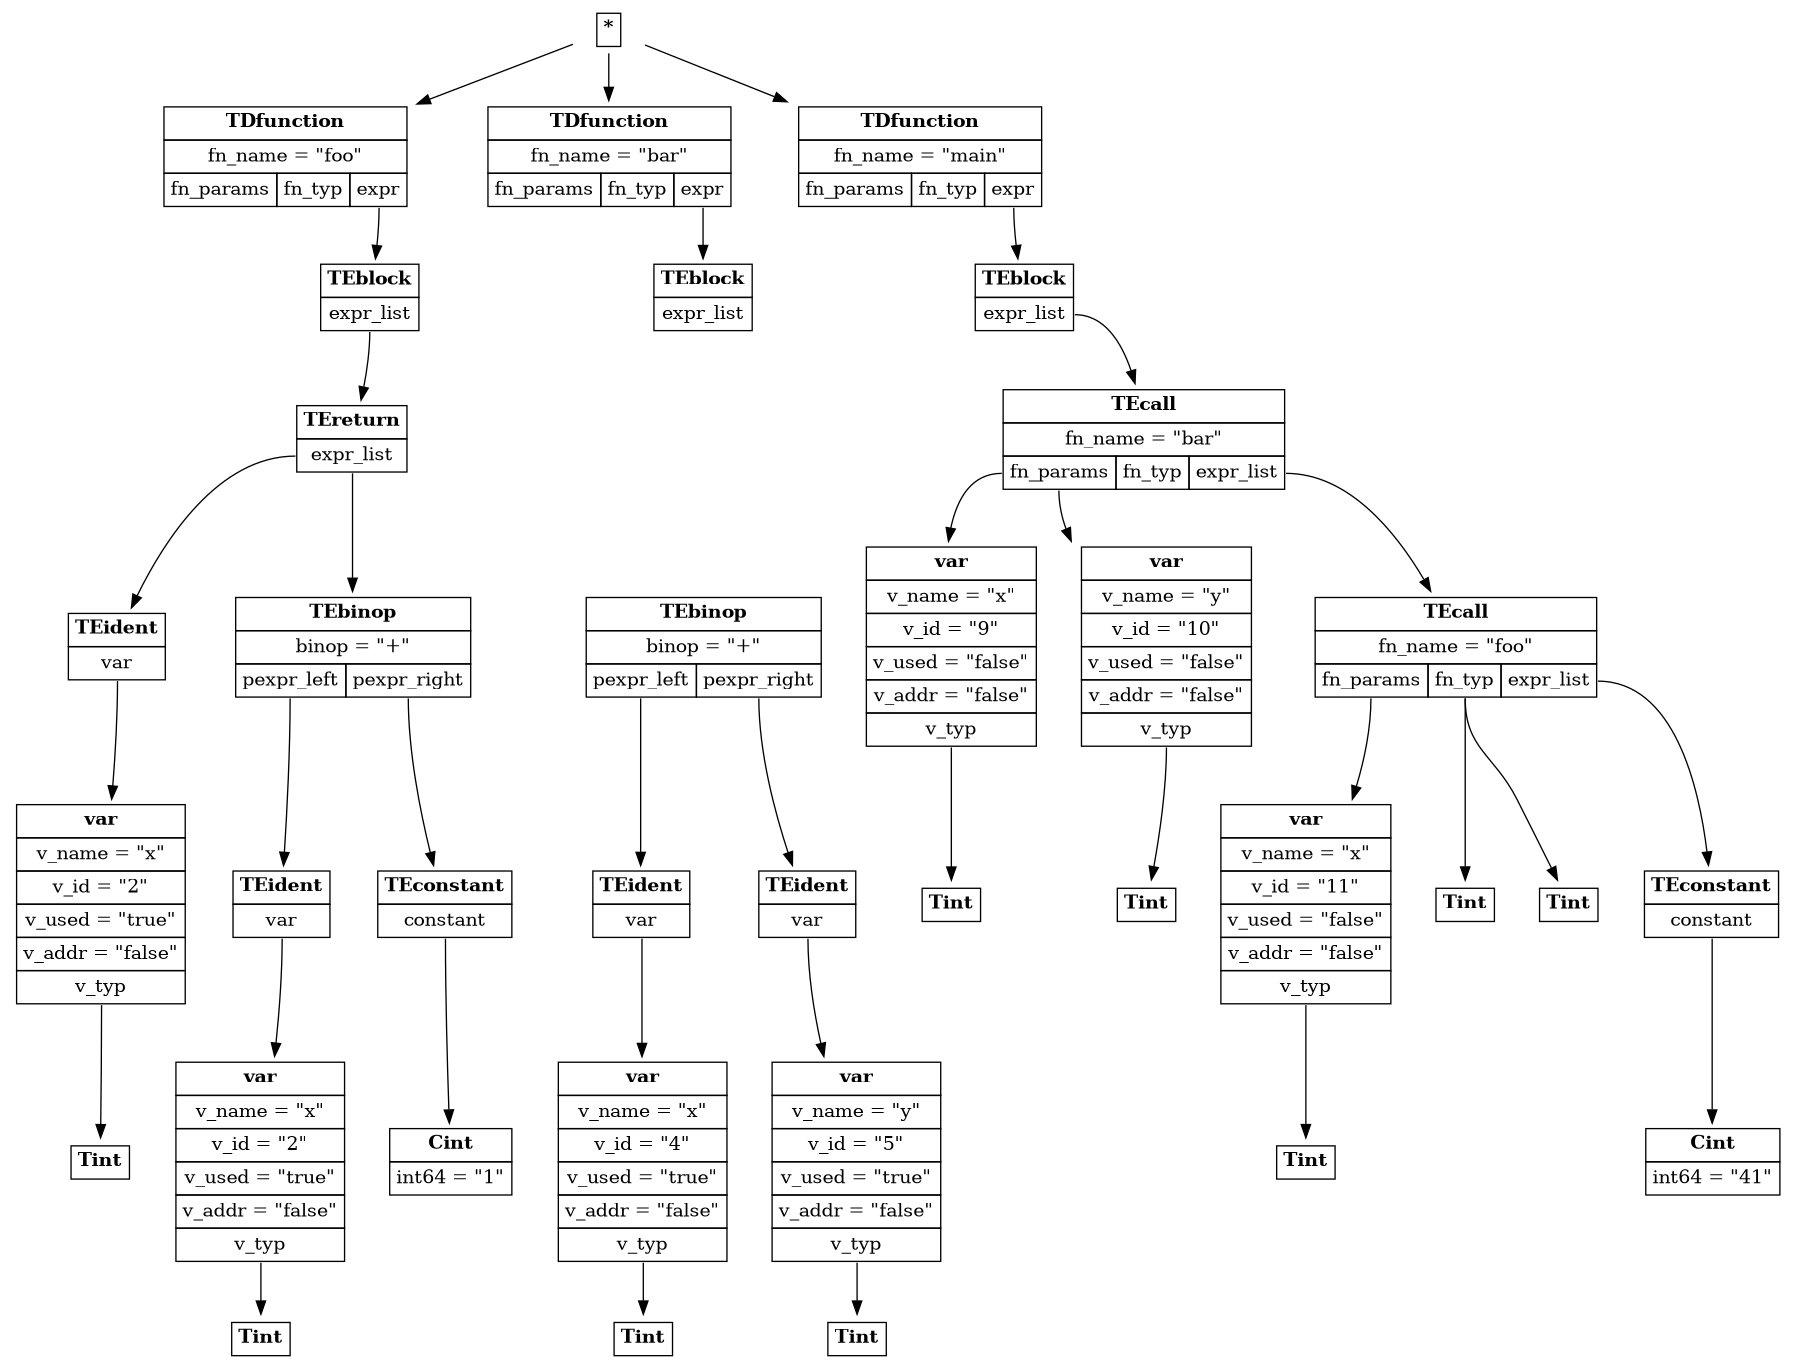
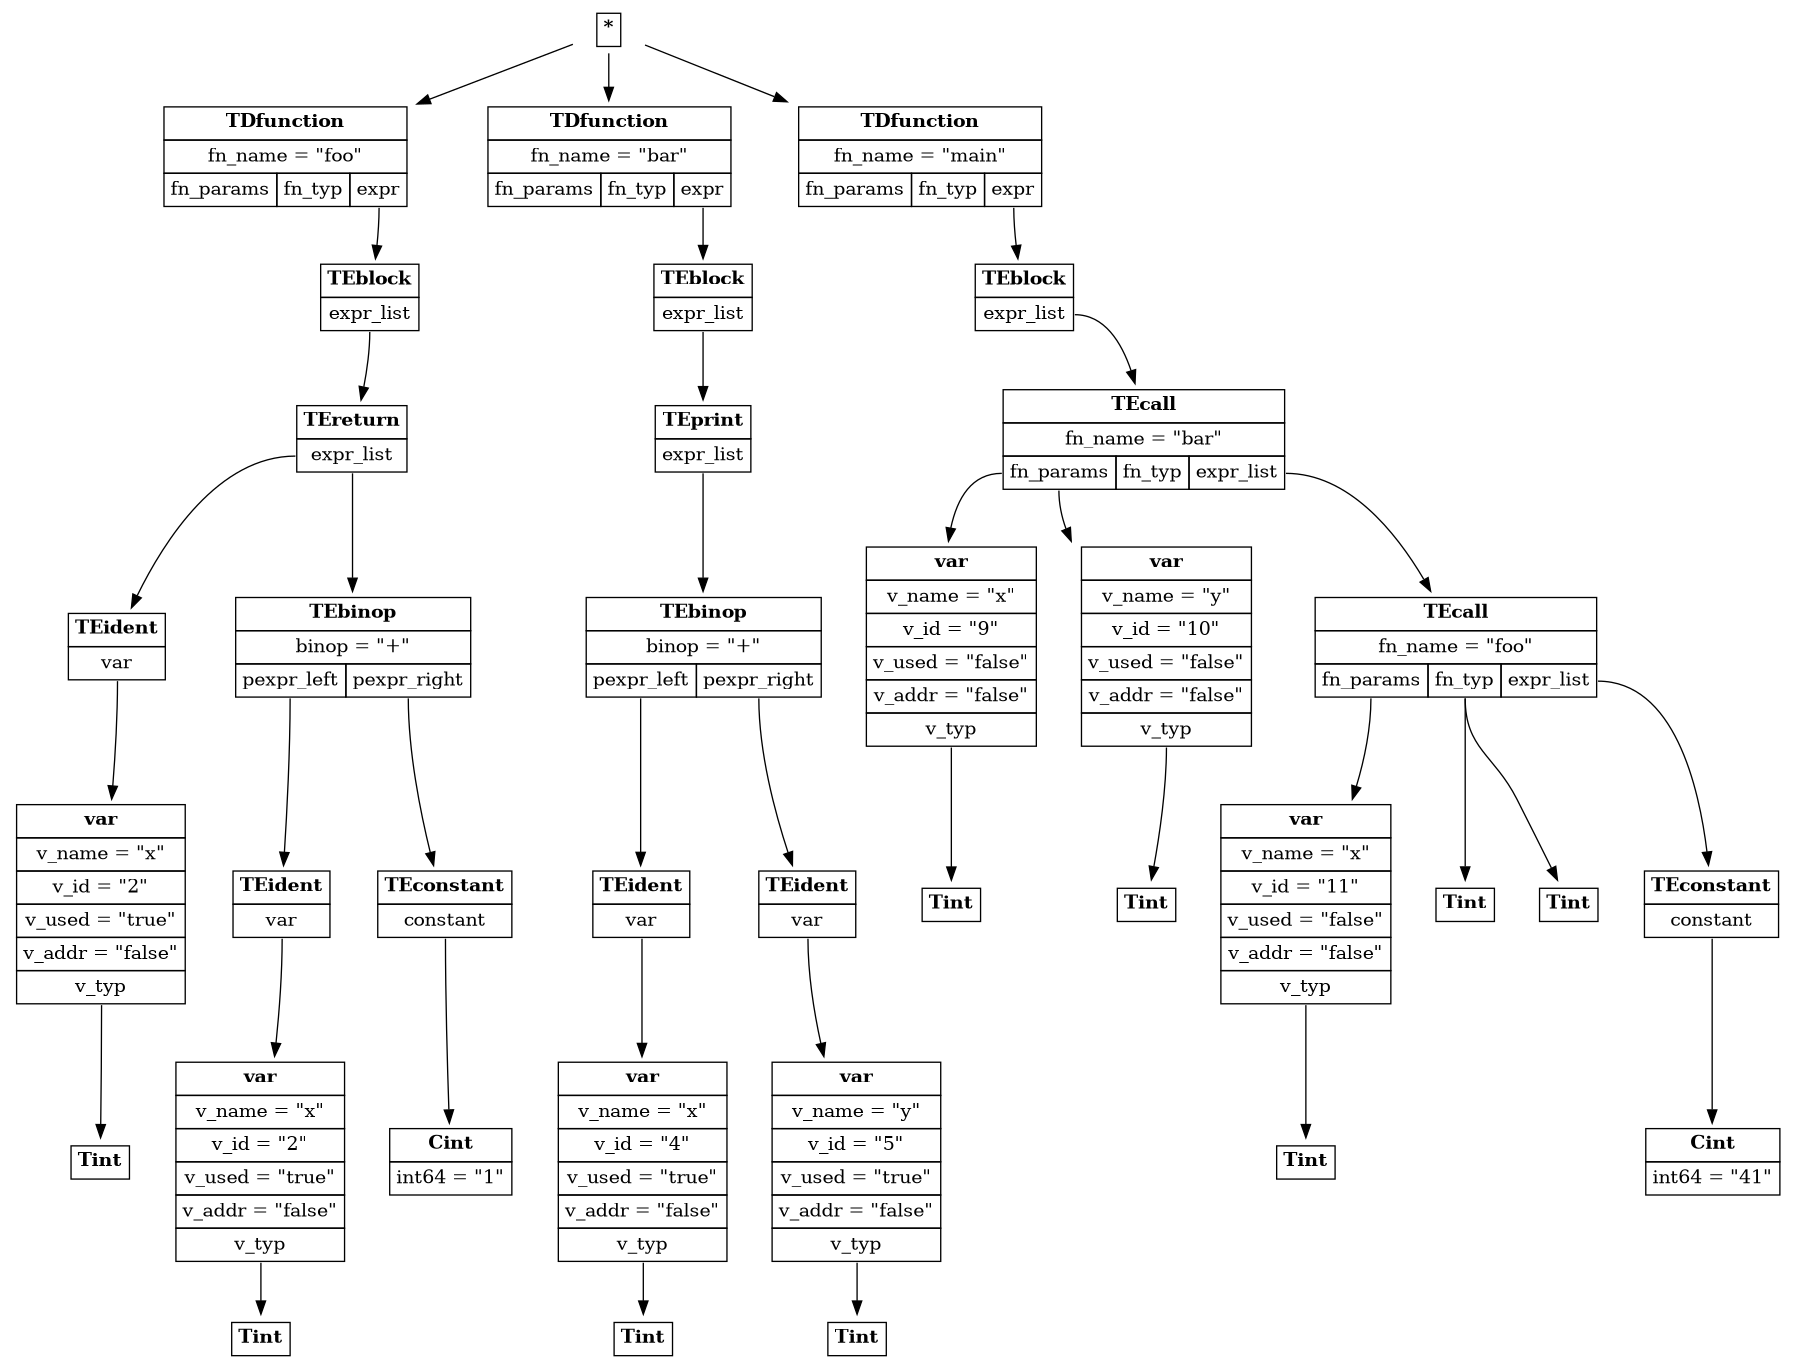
node "TEprint": added
